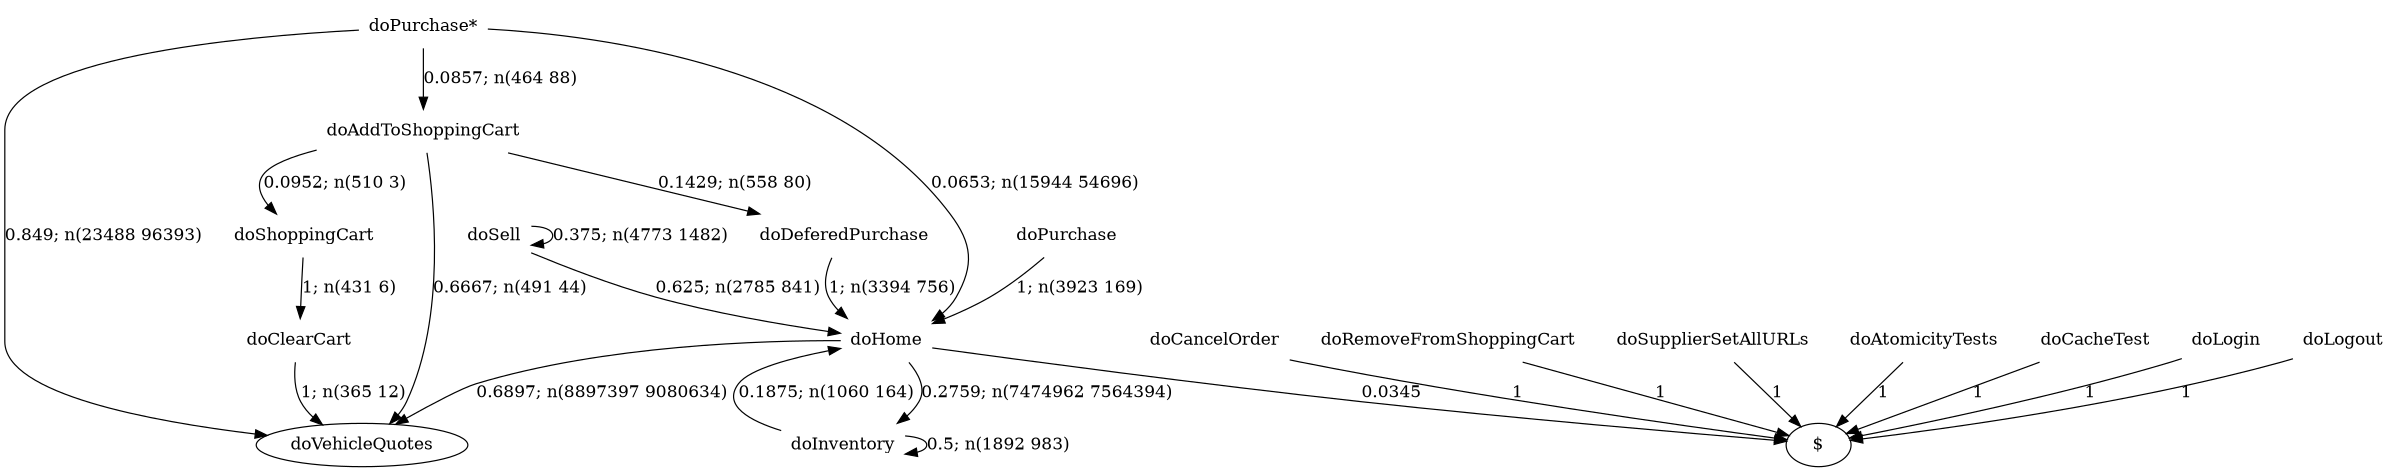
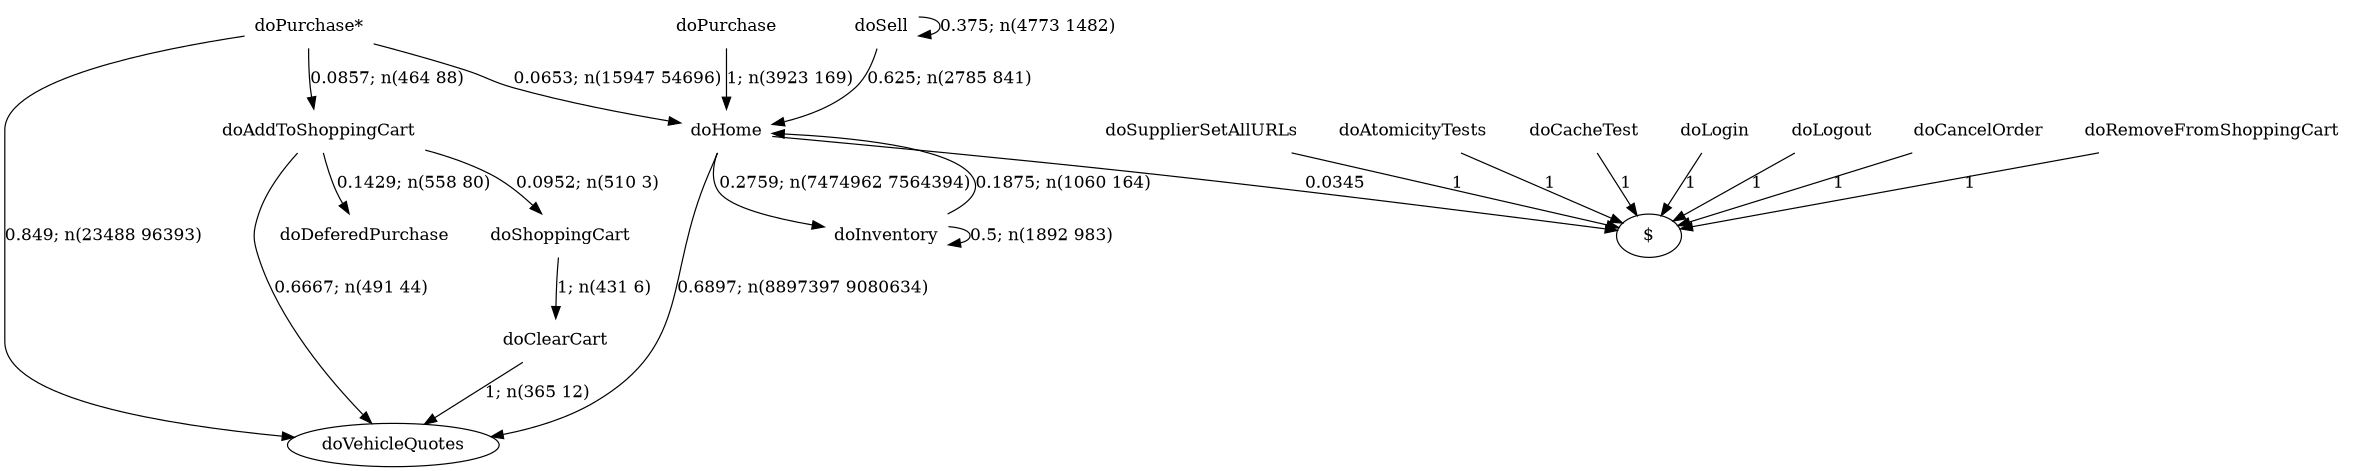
edge "doPurchase*" -> "doHome": label "0.0653; n(15944 54696)" -> "0.0653; n(15947 54696)"
edge "doDeferedPurchase" -> "doHome": removed, label "1; n(3394 756)"
